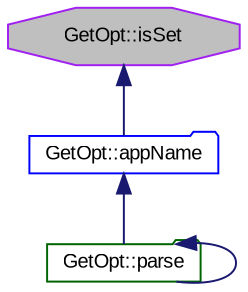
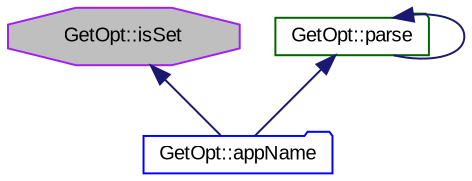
edge "GetOpt::parse" -> "GetOpt::appName": reversed
